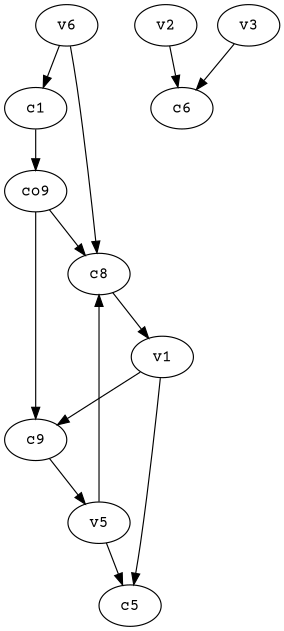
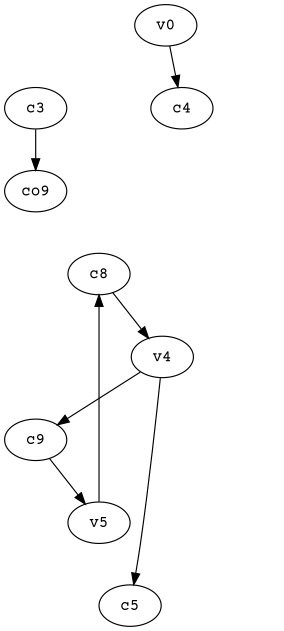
node "v6": removed
node "v2": label "v2" -> "v0"
node "v3": removed
node "c1": label "c1" -> "c3"
node "c6": label "c6" -> "c4"
edge "co9" -> "c8": removed
edge "co9" -> "c9": removed
node "v1": label "v1" -> "v4"
edge "v5" -> "c5": removed
